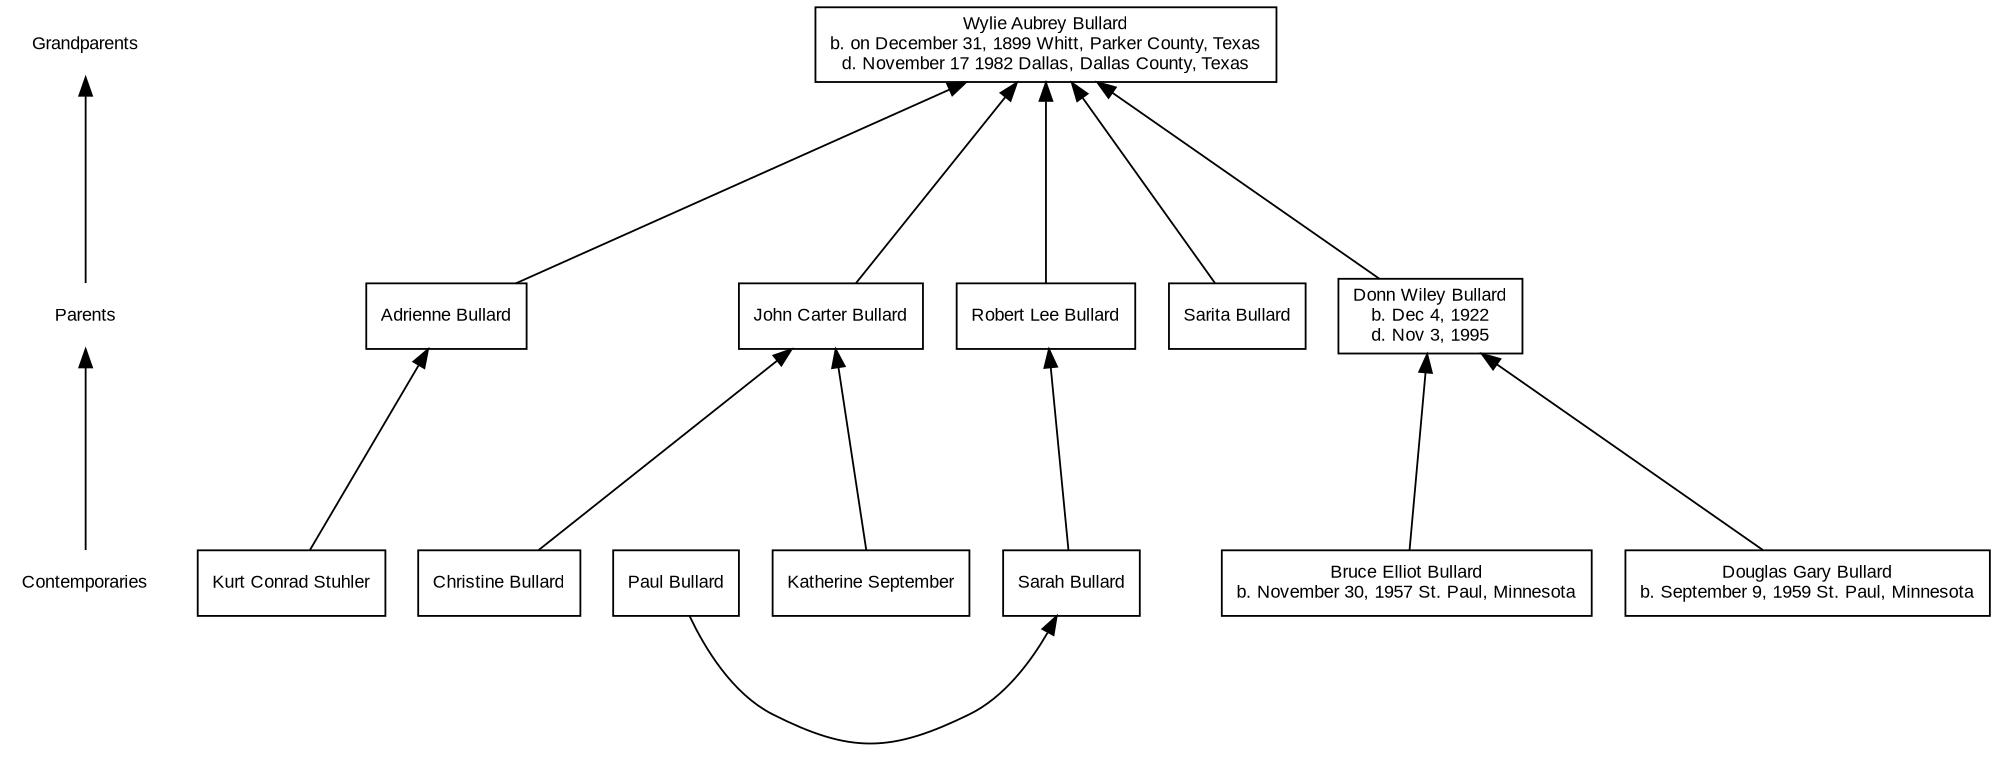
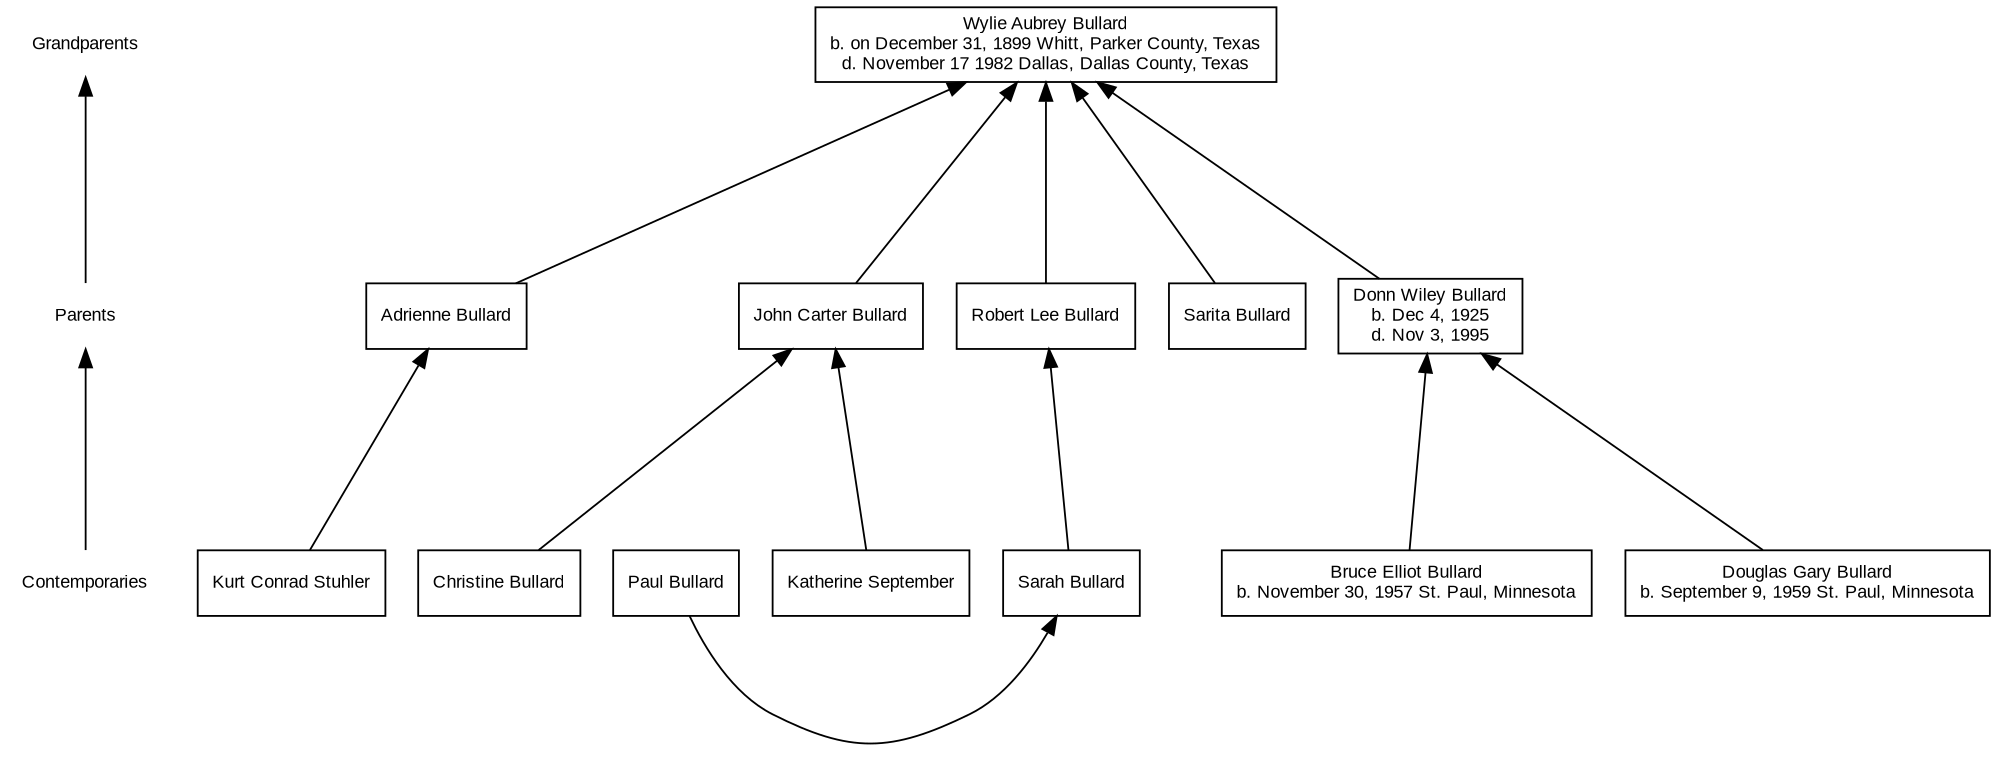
node "Donn Wiley Bullard b. Dec 4, 1922 d. Nov 3, 1995": label "Donn Wiley Bullard b. Dec 4, 1922 d. Nov 3, 1995" -> "Donn Wiley Bullard b. Dec 4, 1925 d. Nov 3, 1995"
